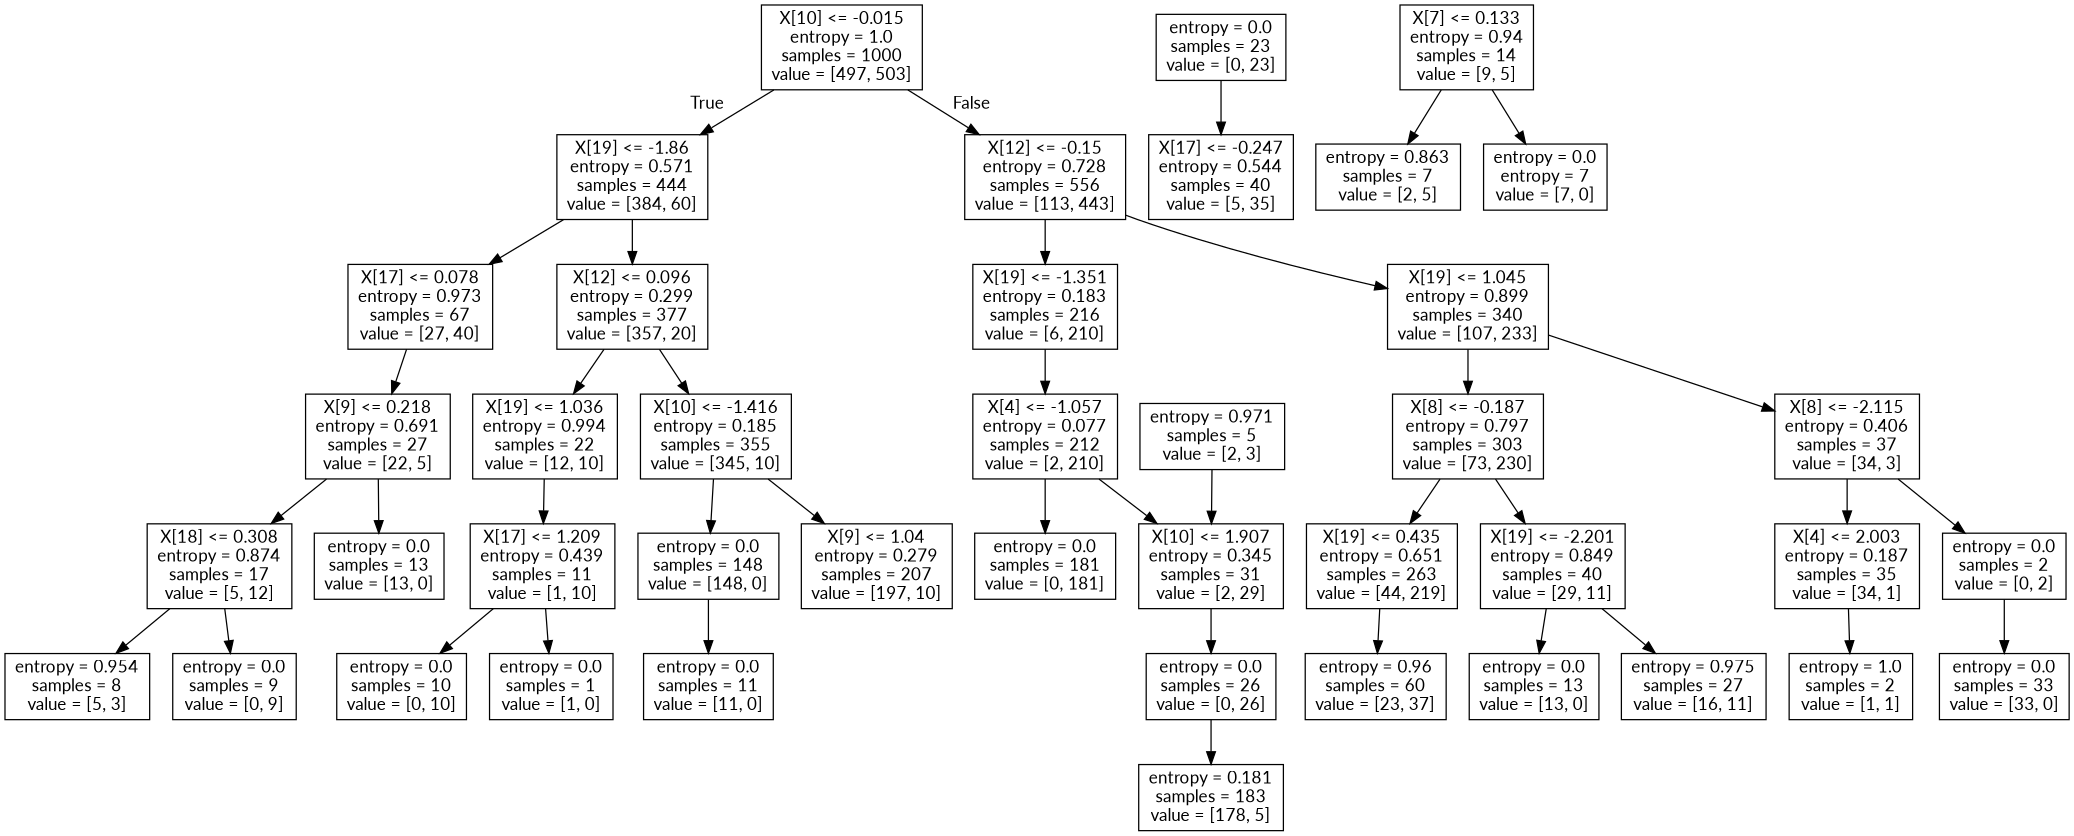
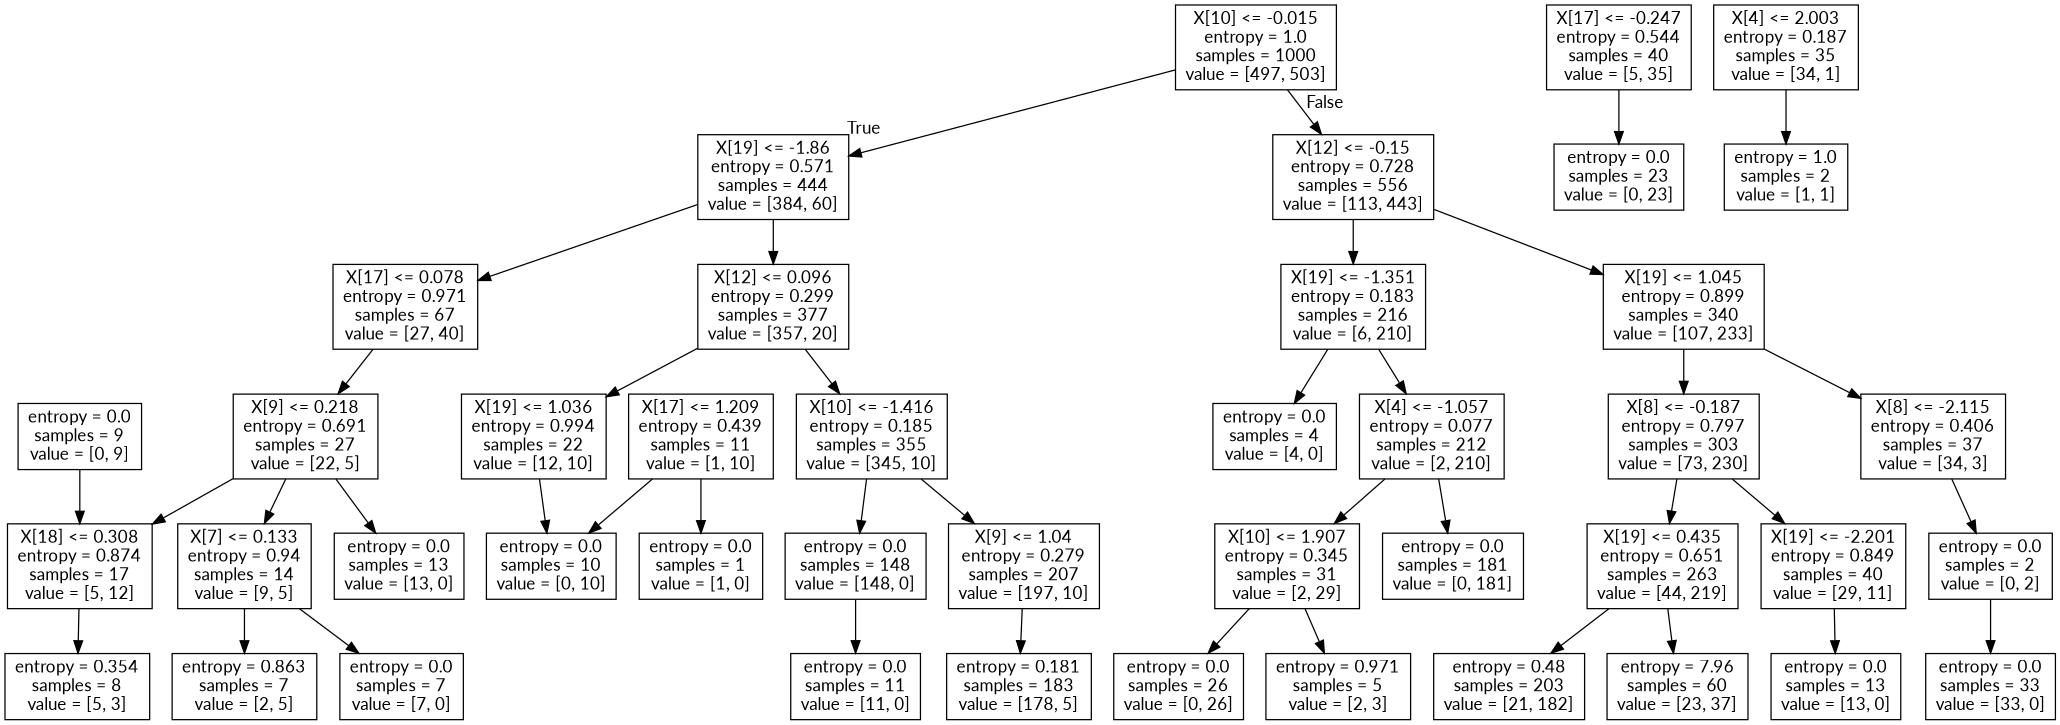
edge "entropy = 0.0 samples = 23 value = [0, 23]" -> "X[17] <= -0.247 entropy = 0.544 samples = 40 value = [5, 35]": reversed
node "entropy = 0.0 entropy = 7 value = [7, 0]": label "entropy = 0.0 entropy = 7 value = [7, 0]" -> "entropy = 0.0 samples = 7 value = [7, 0]"
node "X[17] <= 0.078 entropy = 0.973 samples = 67 value = [27, 40]": label "X[17] <= 0.078 entropy = 0.973 samples = 67 value = [27, 40]" -> "X[17] <= 0.078 entropy = 0.971 samples = 67 value = [27, 40]"
node "entropy = 0.0 samples = 4 value = [4, 0]": added
edge "entropy = 0.971 samples = 5 value = [2, 3]" -> "X[10] <= 1.907 entropy = 0.345 samples = 31 value = [2, 29]": reversed
edge "X[19] <= 1.036 entropy = 0.994 samples = 22 value = [12, 10]" -> "X[17] <= 1.209 entropy = 0.439 samples = 11 value = [1, 10]": now "X[19] <= 1.036 entropy = 0.994 samples = 22 value = [12, 10]" -> "entropy = 0.0 samples = 10 value = [0, 10]"
edge "X[8] <= -2.115 entropy = 0.406 samples = 37 value = [34, 3]" -> "X[4] <= 2.003 entropy = 0.187 samples = 35 value = [34, 1]": removed
edge "X[9] <= 0.218 entropy = 0.691 samples = 27 value = [22, 5]" -> "X[7] <= 0.133 entropy = 0.94 samples = 14 value = [9, 5]": added
edge "X[18] <= 0.308 entropy = 0.874 samples = 17 value = [5, 12]" -> "entropy = 0.0 samples = 9 value = [0, 9]": reversed
node "entropy = 0.954 samples = 8 value = [5, 3]": label "entropy = 0.954 samples = 8 value = [5, 3]" -> "entropy = 0.354 samples = 8 value = [5, 3]"
node "entropy = 0.96 samples = 60 value = [23, 37]": label "entropy = 0.96 samples = 60 value = [23, 37]" -> "entropy = 7.96 samples = 60 value = [23, 37]"
node "entropy = 0.48 samples = 203 value = [21, 182]": added
node "entropy = 0.975 samples = 27 value = [16, 11]": removed
edge "entropy = 0.0 samples = 26 value = [0, 26]" -> "entropy = 0.181 samples = 183 value = [178, 5]": now "X[9] <= 1.04 entropy = 0.279 samples = 207 value = [197, 10]" -> "entropy = 0.181 samples = 183 value = [178, 5]"
